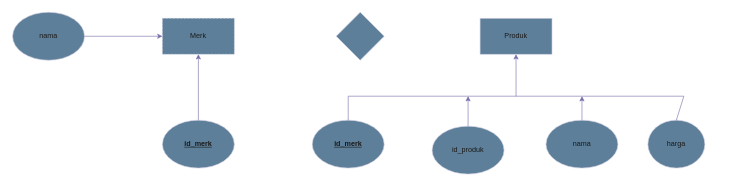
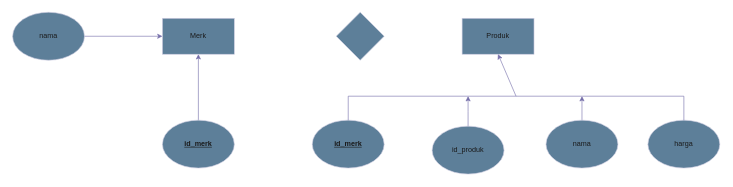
node "Merk": style dashed -> solid
node "Produk": moved (516, 36) -> (498, 36)
node "harga": size 57x48 -> 72x48
